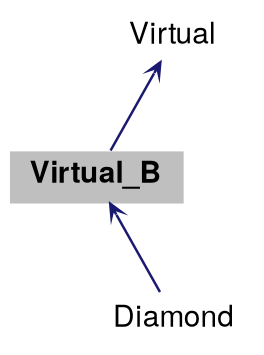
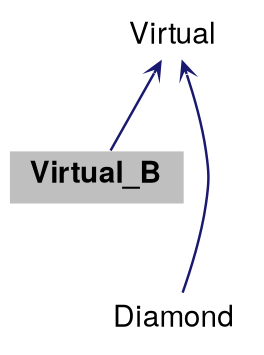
edge "Diamond" -> "Virtual_B": now "Diamond" -> "Virtual"
